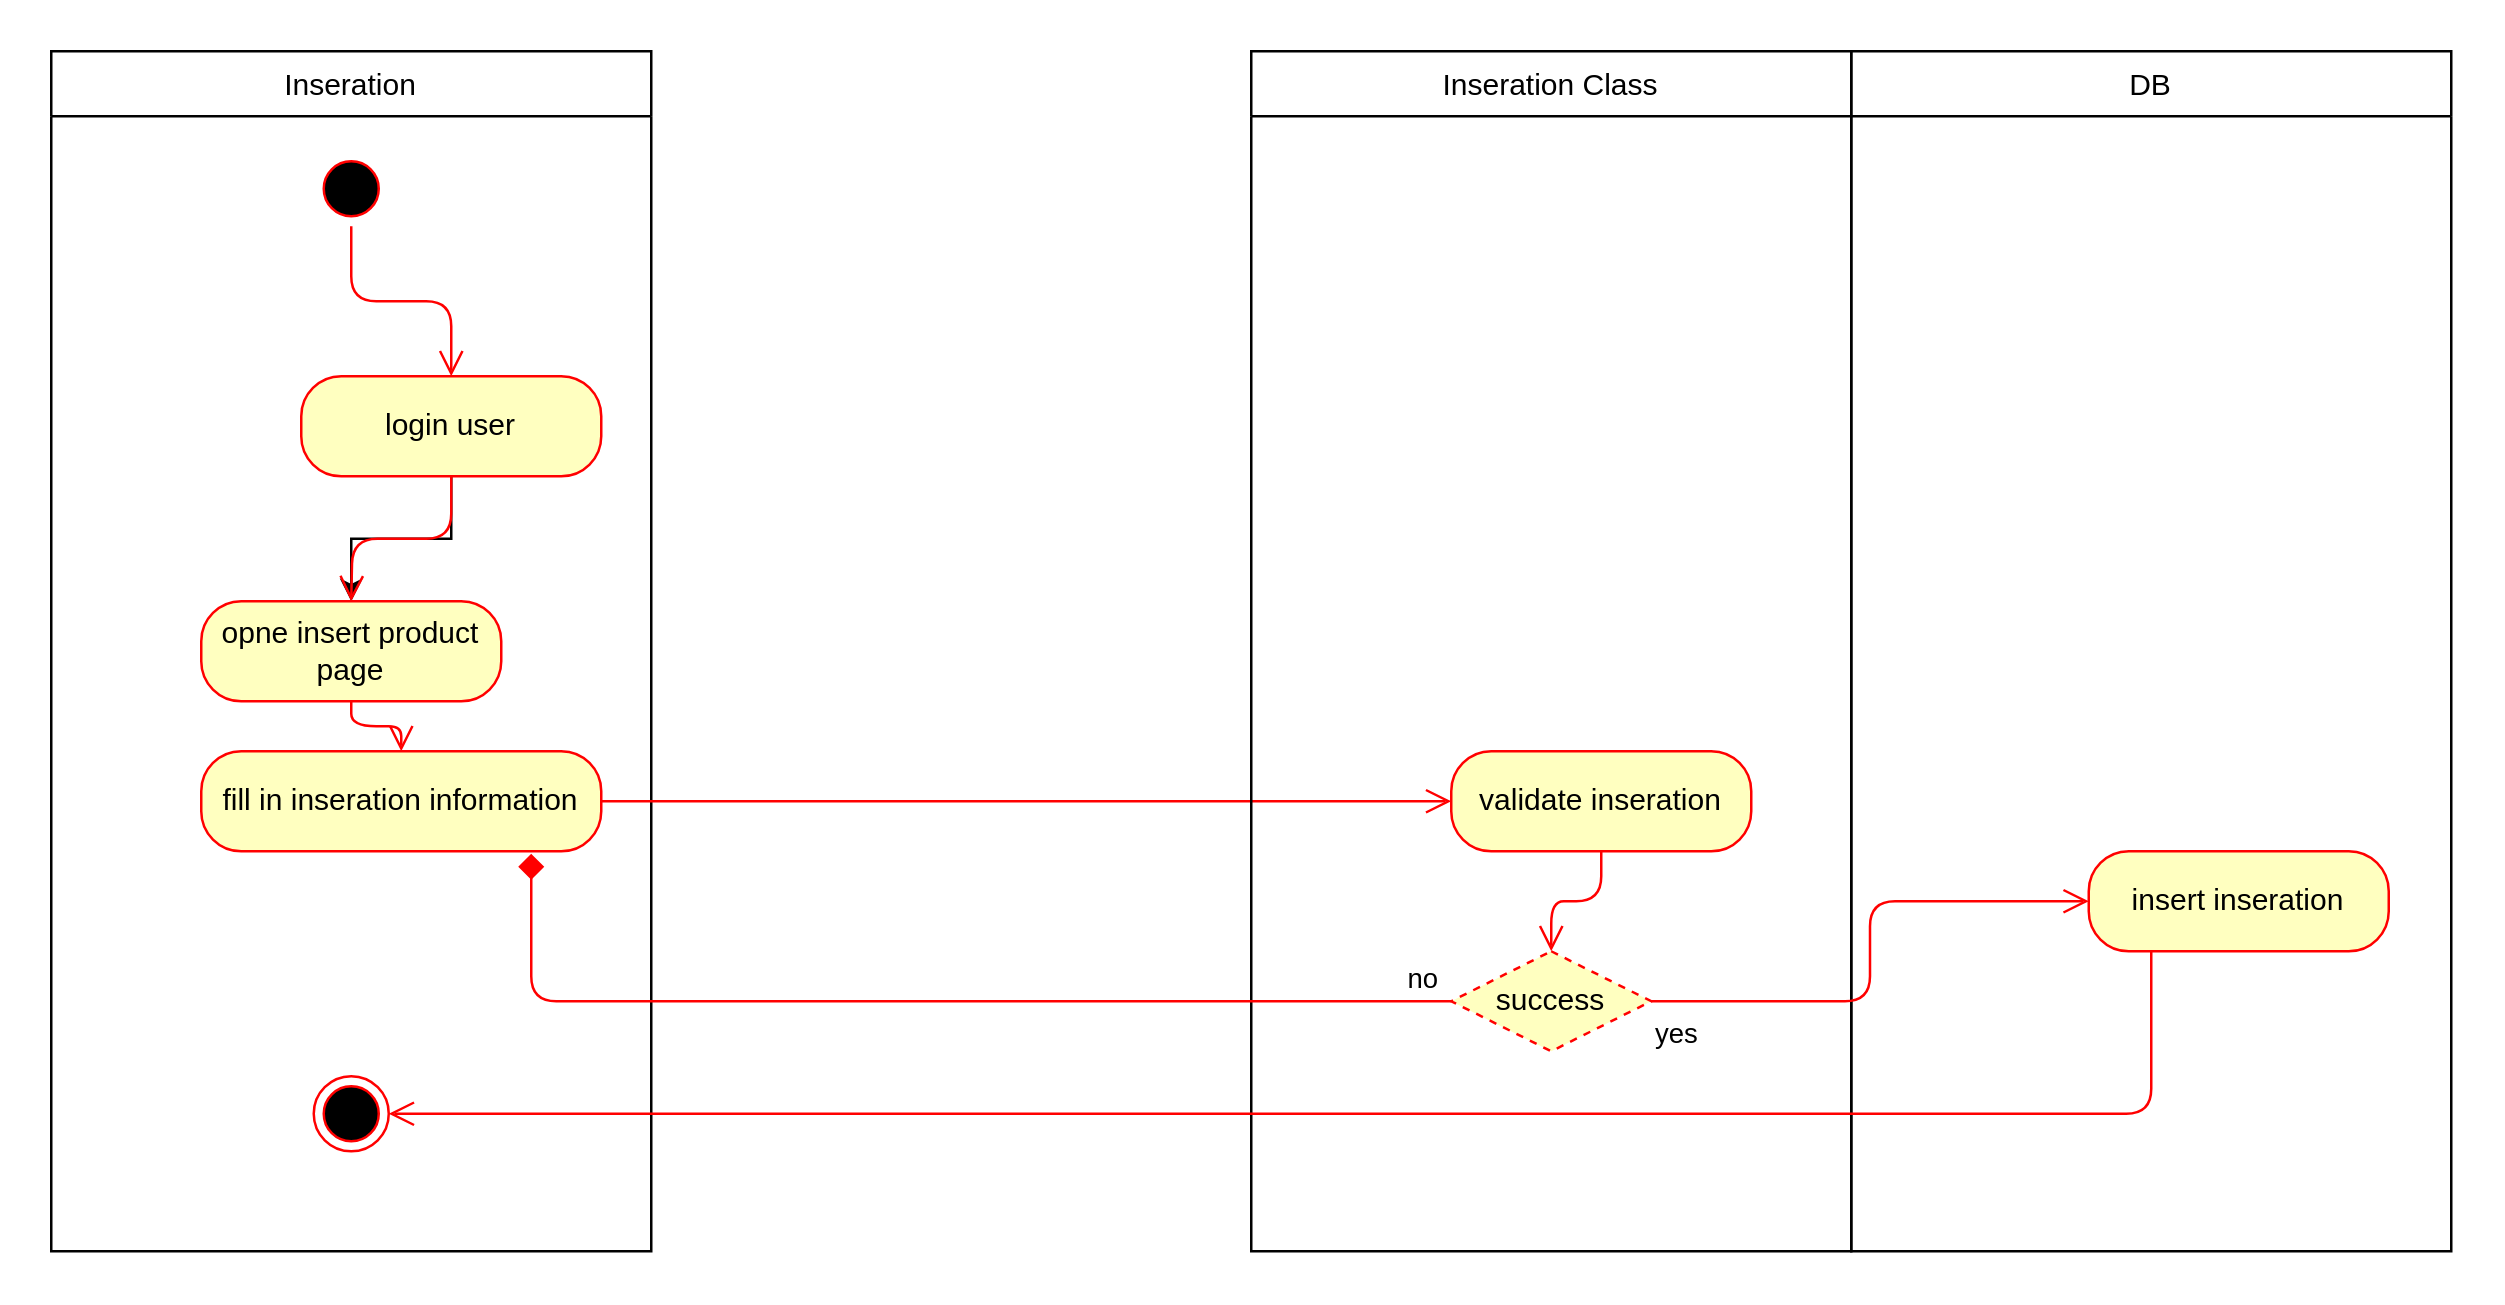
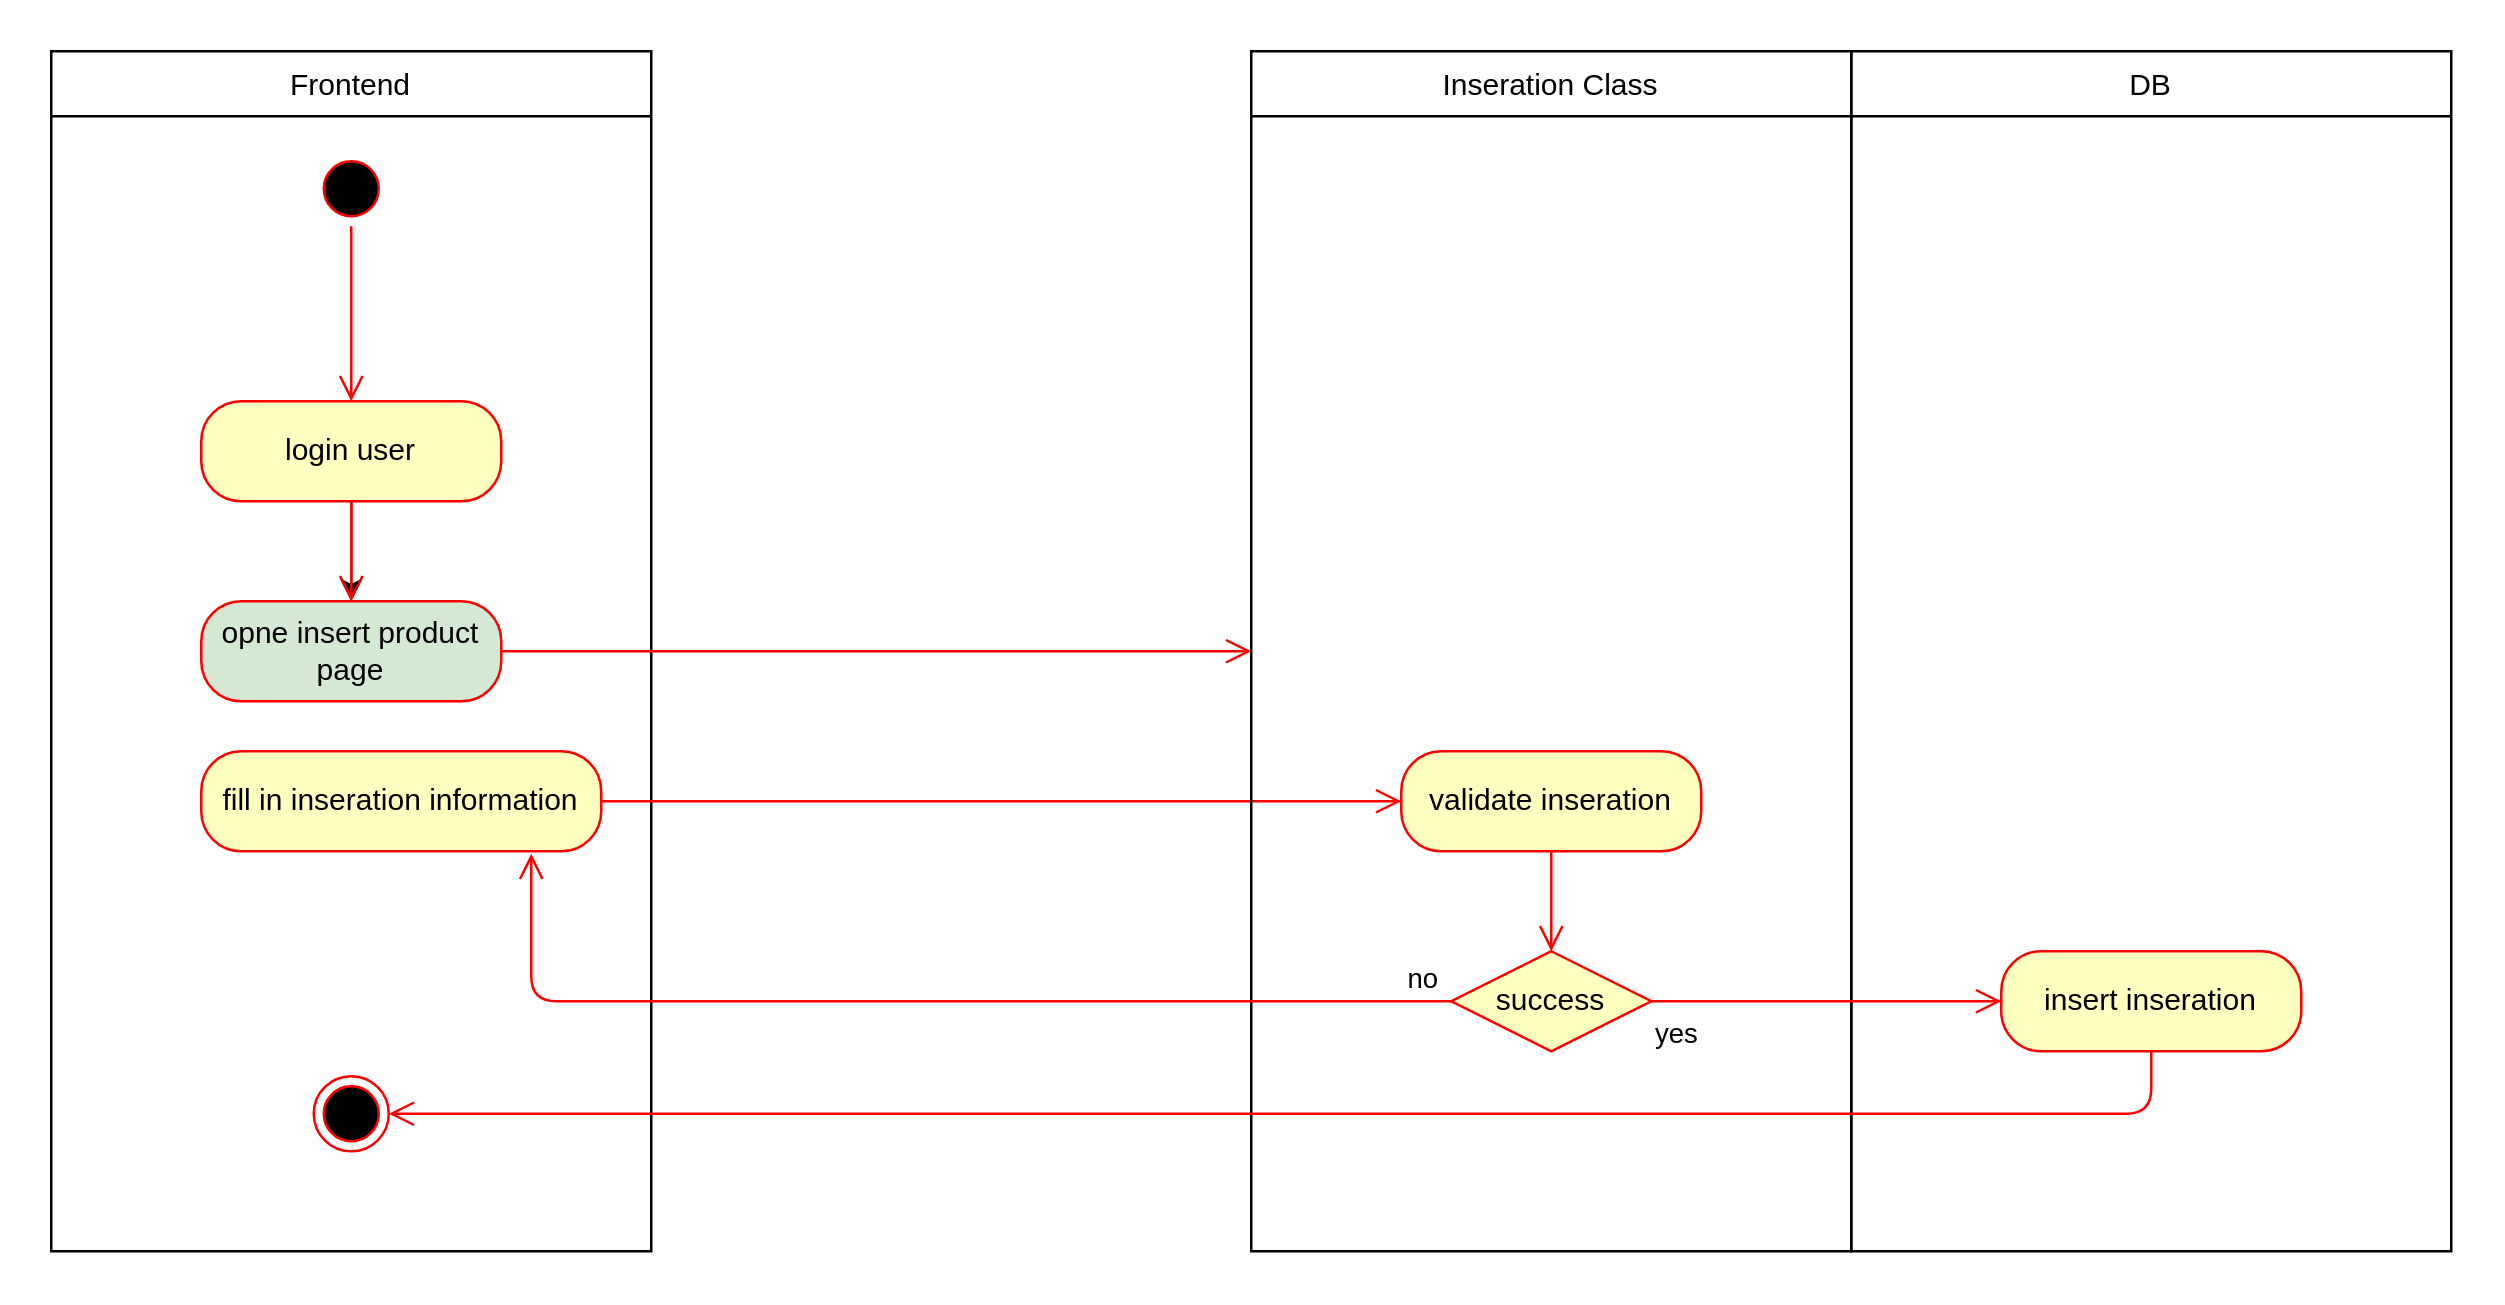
node "Inseration": label "Inseration" -> "Frontend"
node "login user": moved (451, 426) -> (351, 451)
node "opne insert product page": fillcolor #ffffc0 -> #d5e8d4
edge "opne insert product page" -> "fill in inseration information": now "opne insert product page" -> "Inseration Class"
node "validate inseration": moved (1601, 801) -> (1551, 801)
edge "success" -> "fill in inseration information": arrowhead diamond -> open
node "insert inseration": moved (2239, 901) -> (2151, 1001)
node "success": style dashed -> solid
